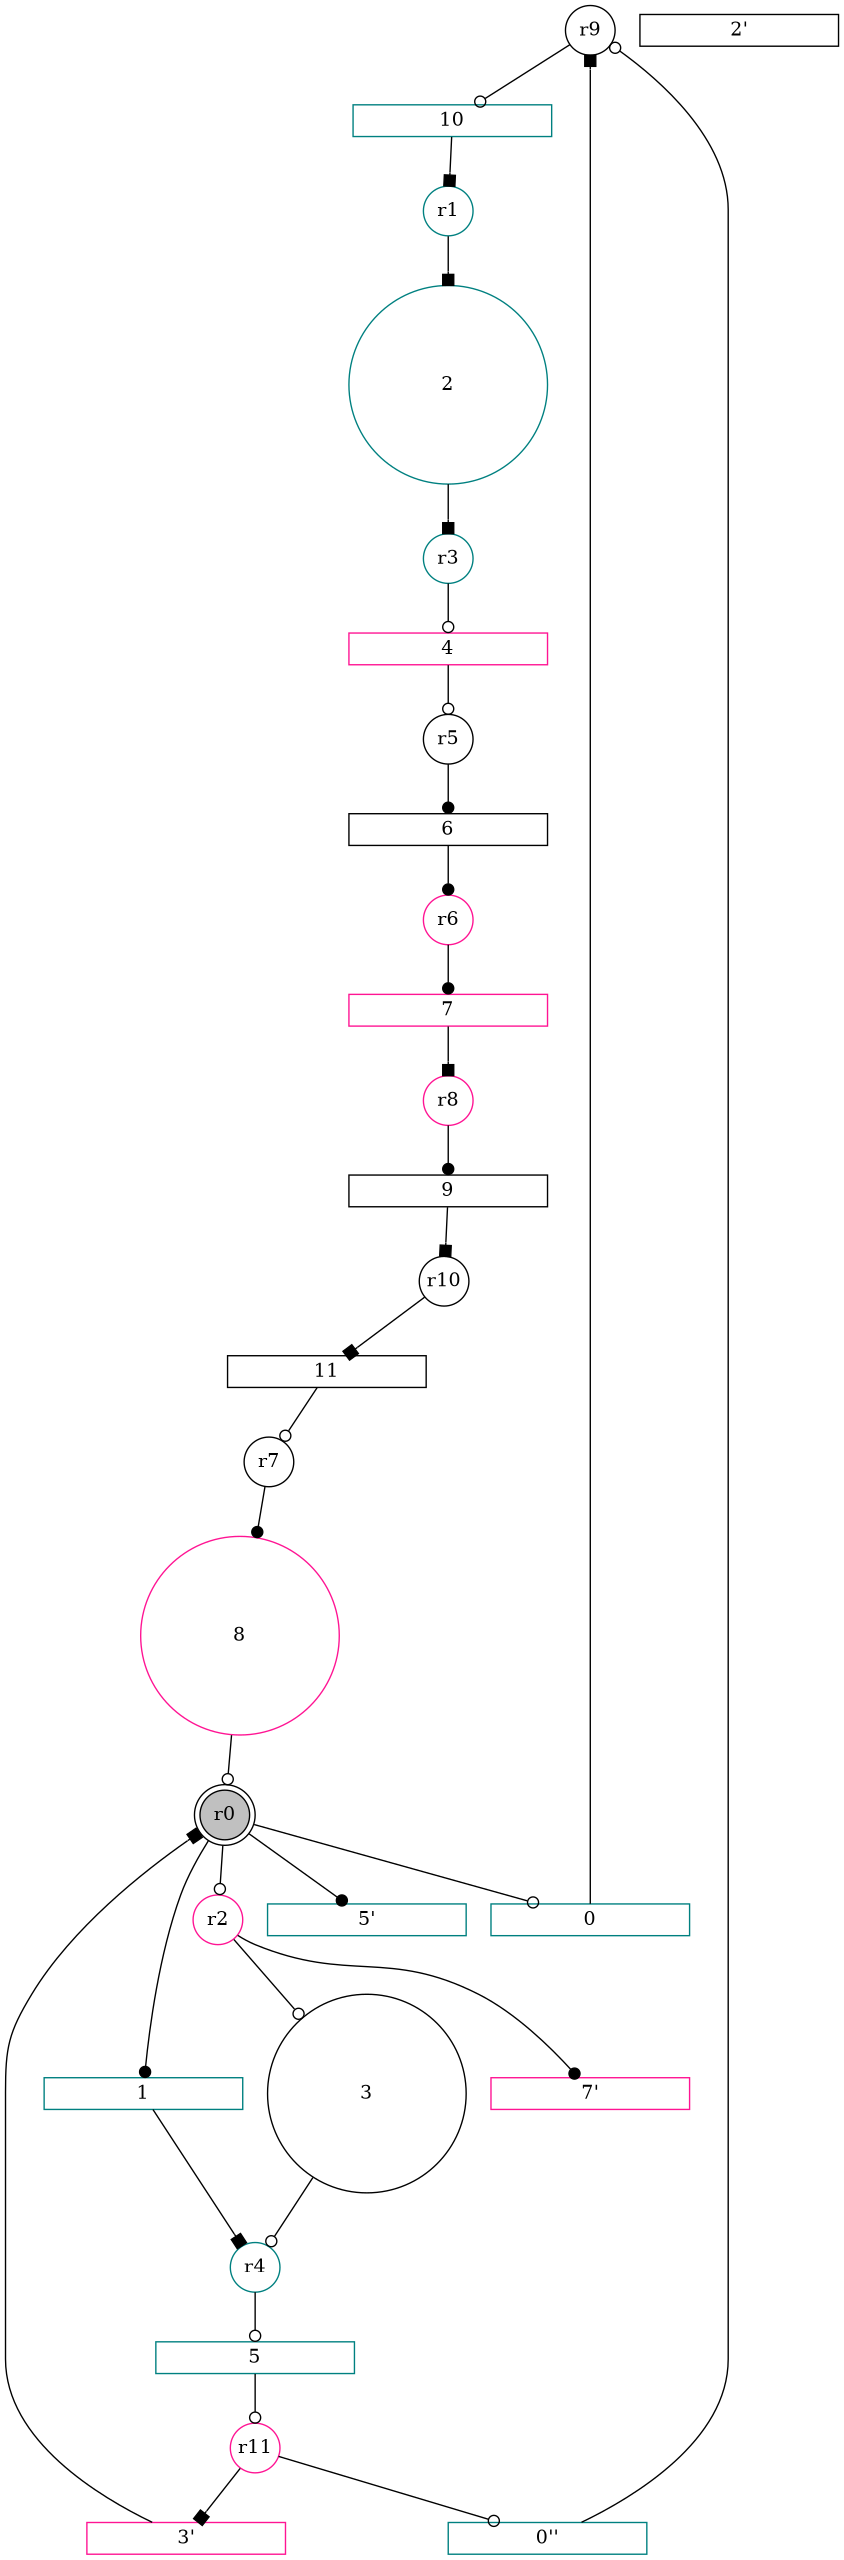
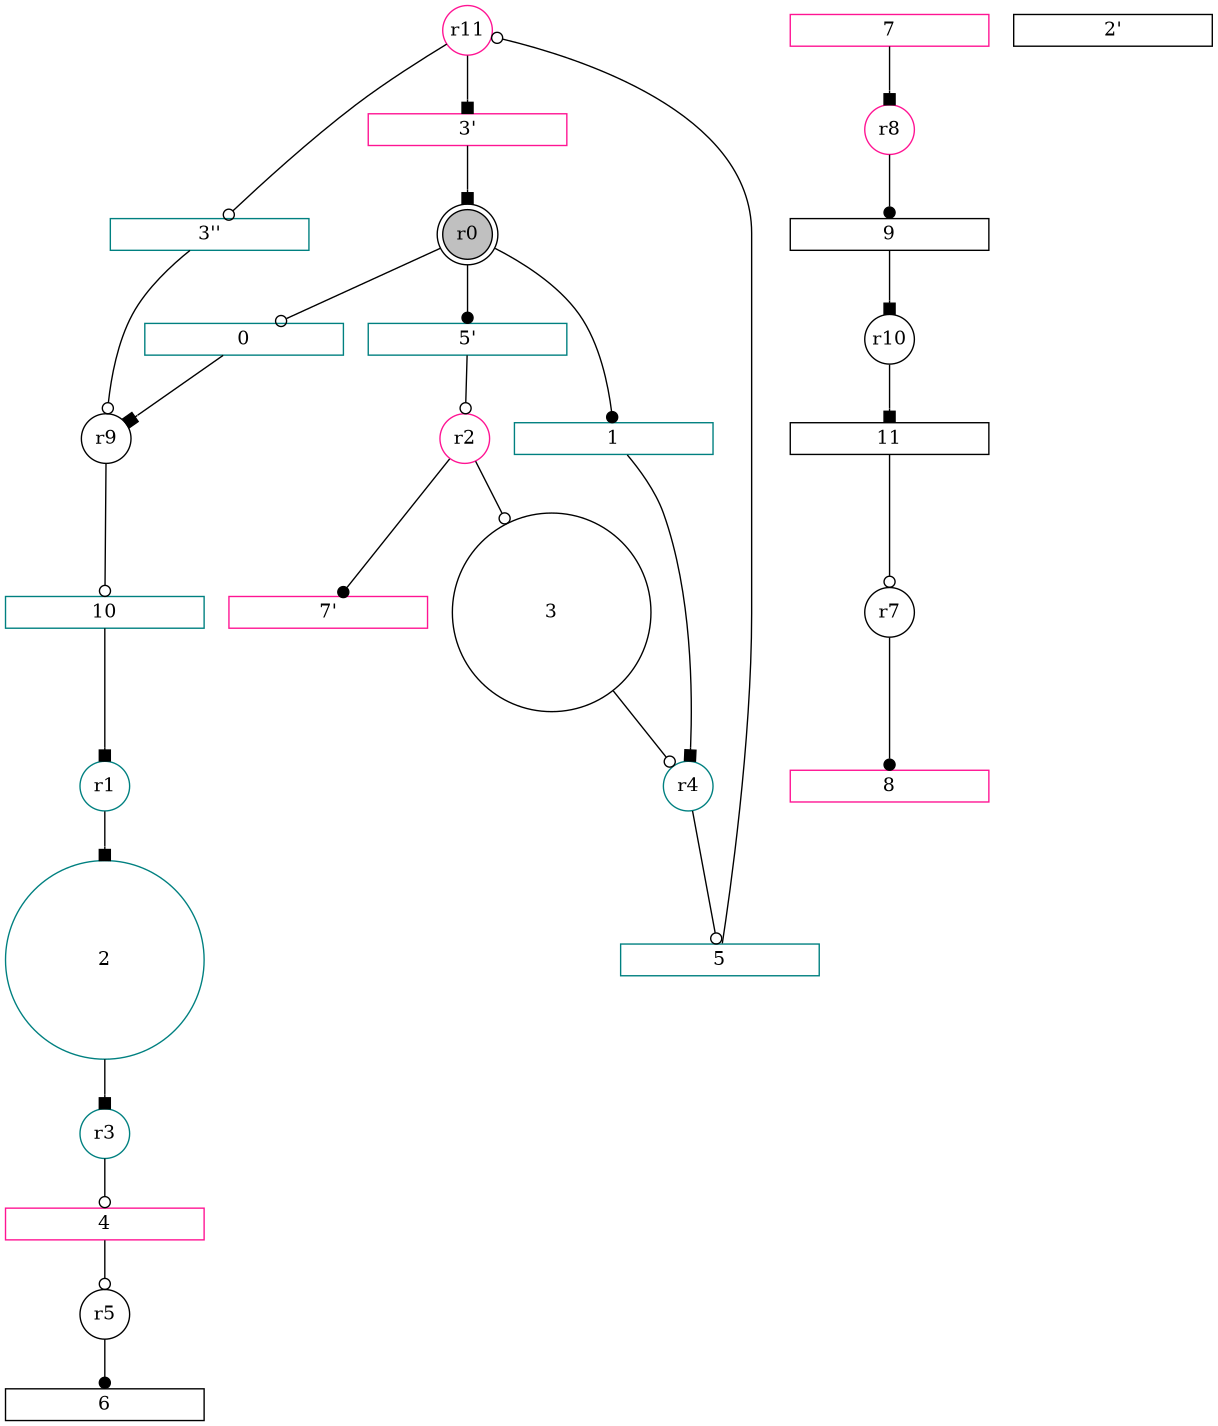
node "r6": removed
node "8": shape circle -> box
edge "8" -> "r0": removed
edge "r0" -> "r2": now "5'" -> "r2"
node "0''": label "0''" -> "3''"
